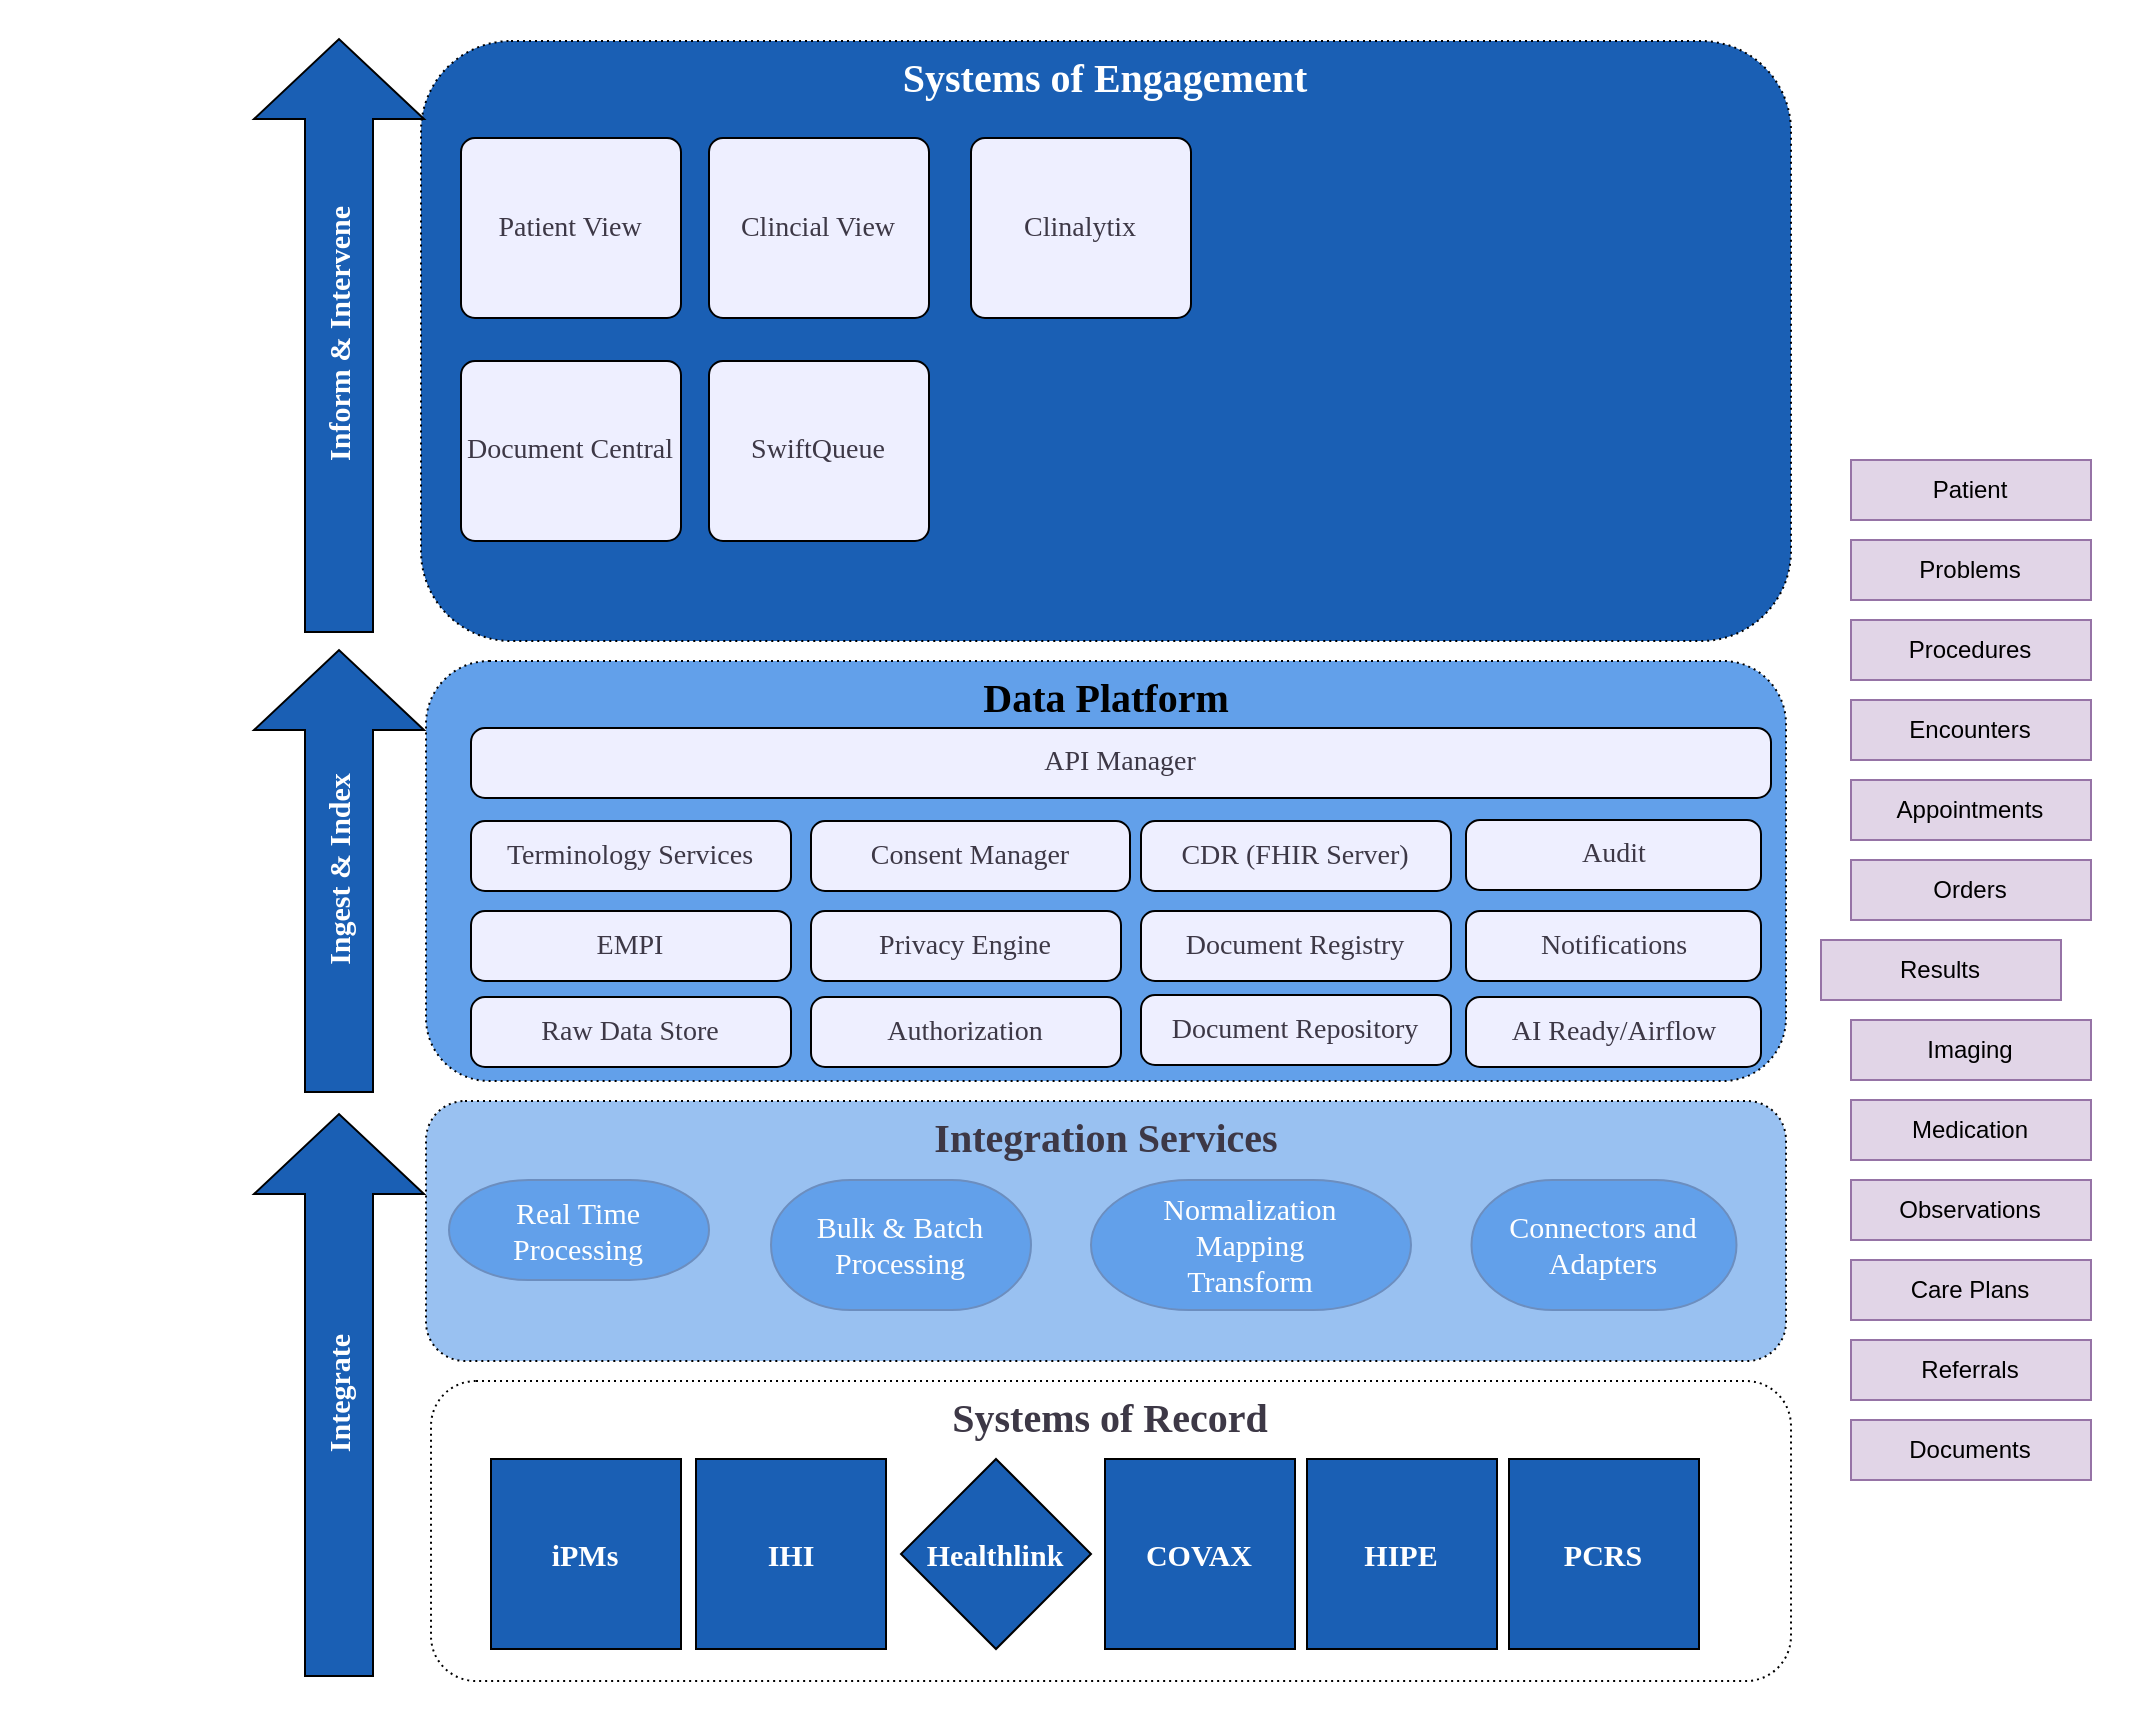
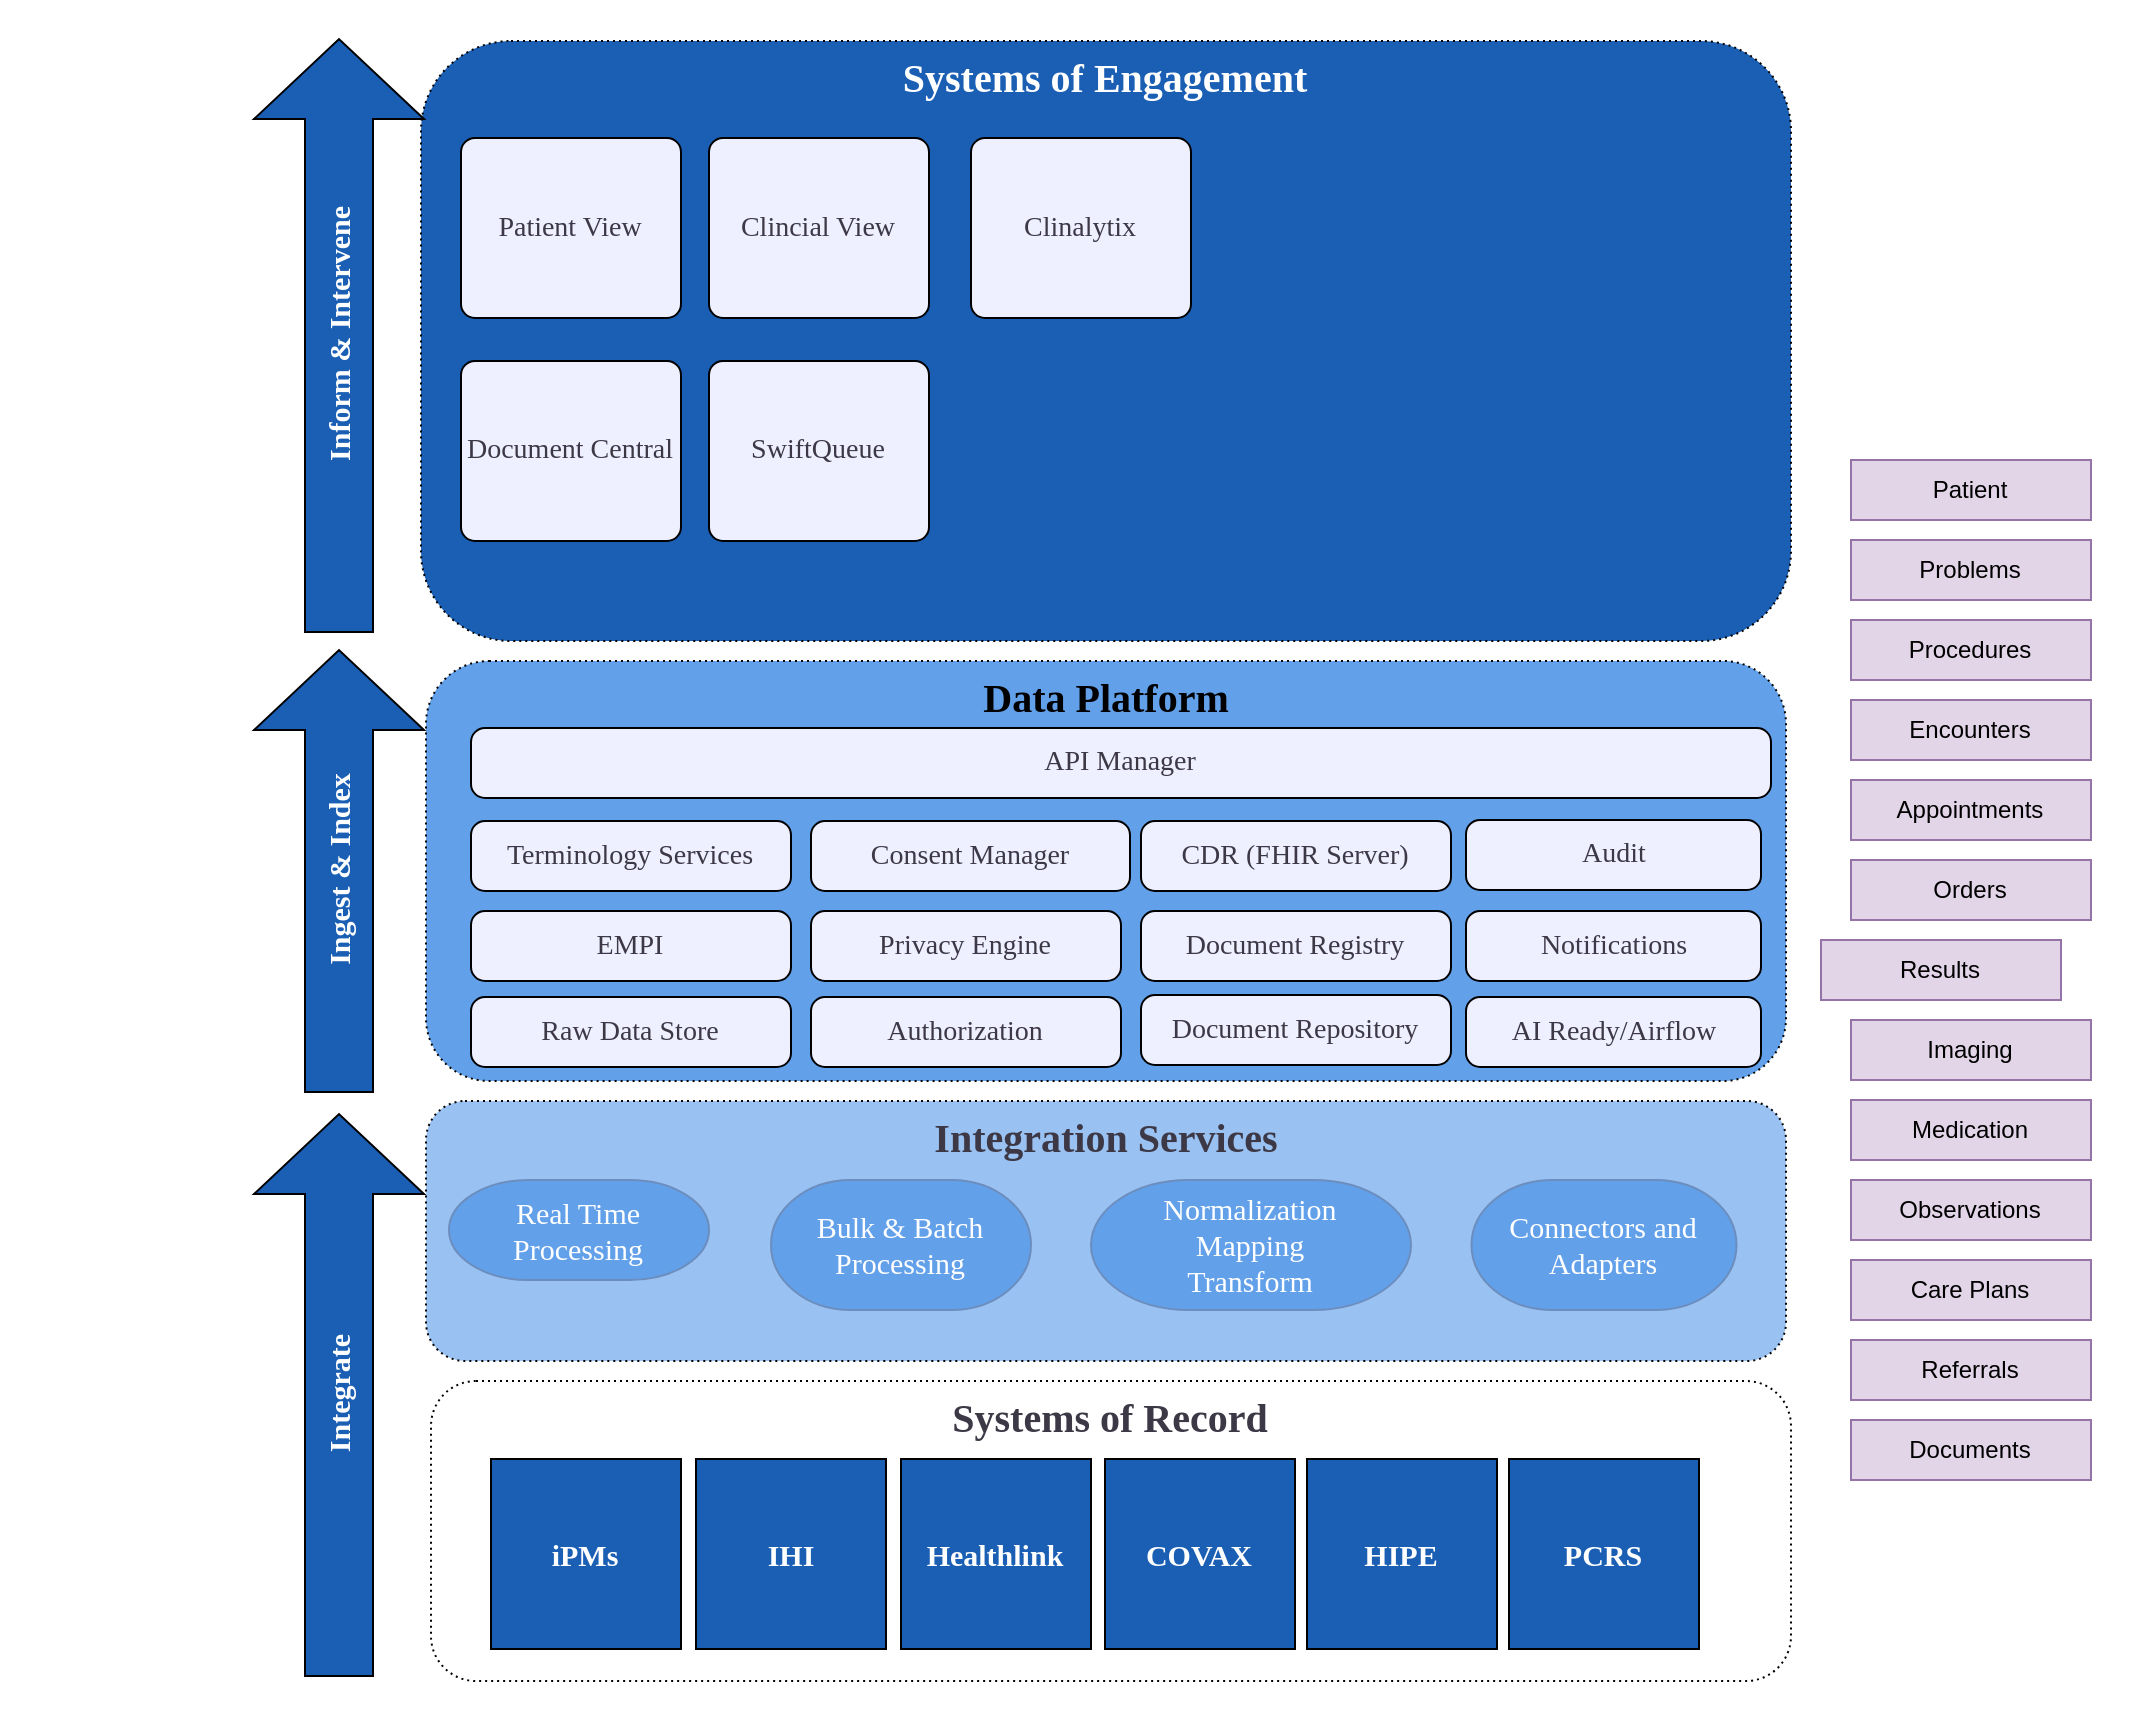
node "Healthlink": shape diamond -> rectangle
